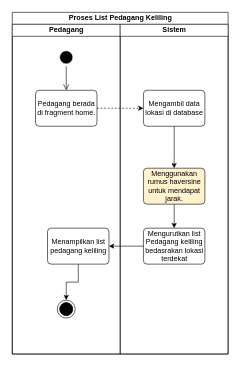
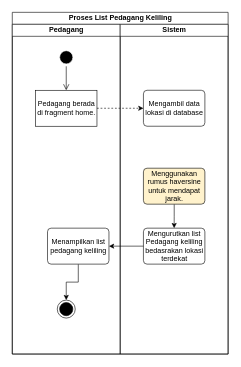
node "Pedagang berada di fragment home.": shape rounded rectangle -> rectangle
edge "Mengambil data lokasi di database" -> "Menggunakan rumus haversine untuk mendapat jarak.": removed
